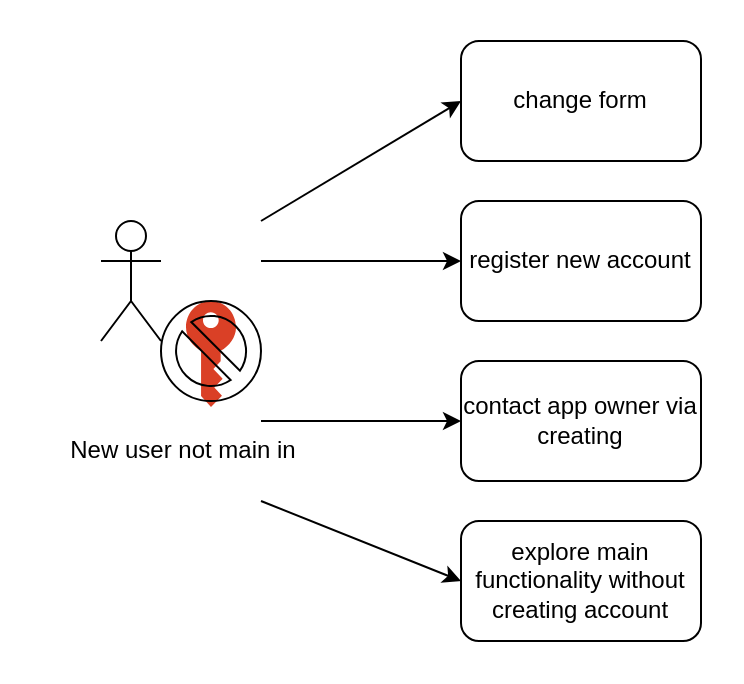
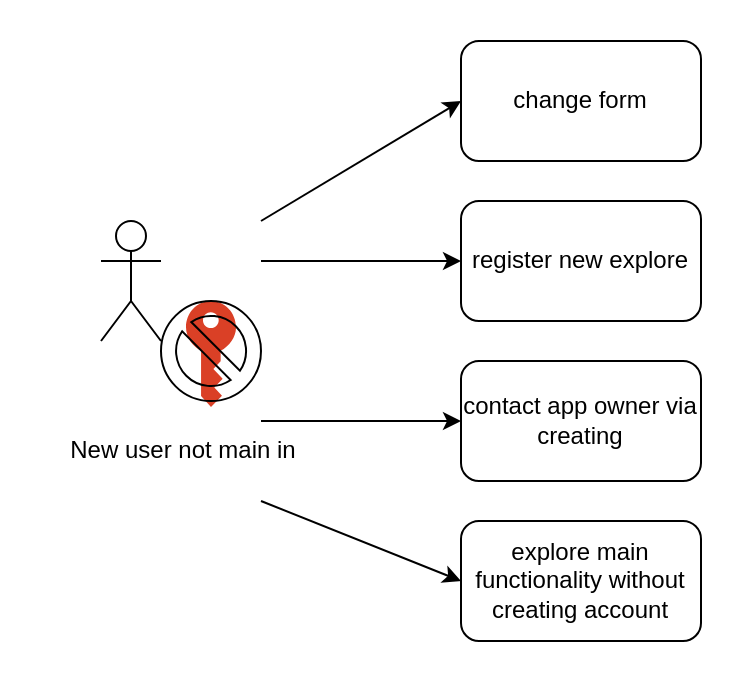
node "register new account": label "register new account" -> "register new explore"
